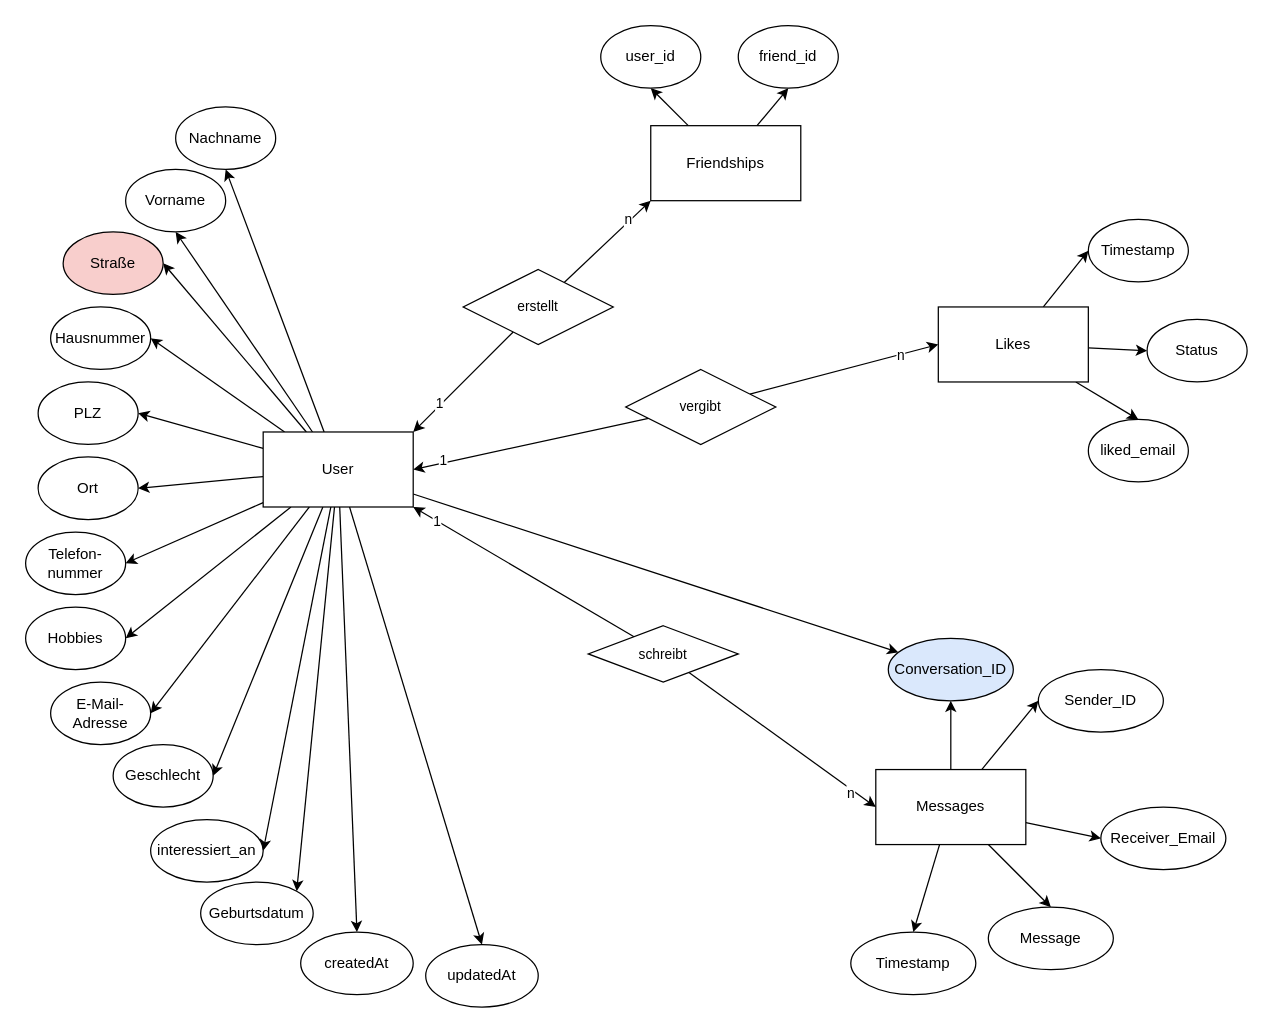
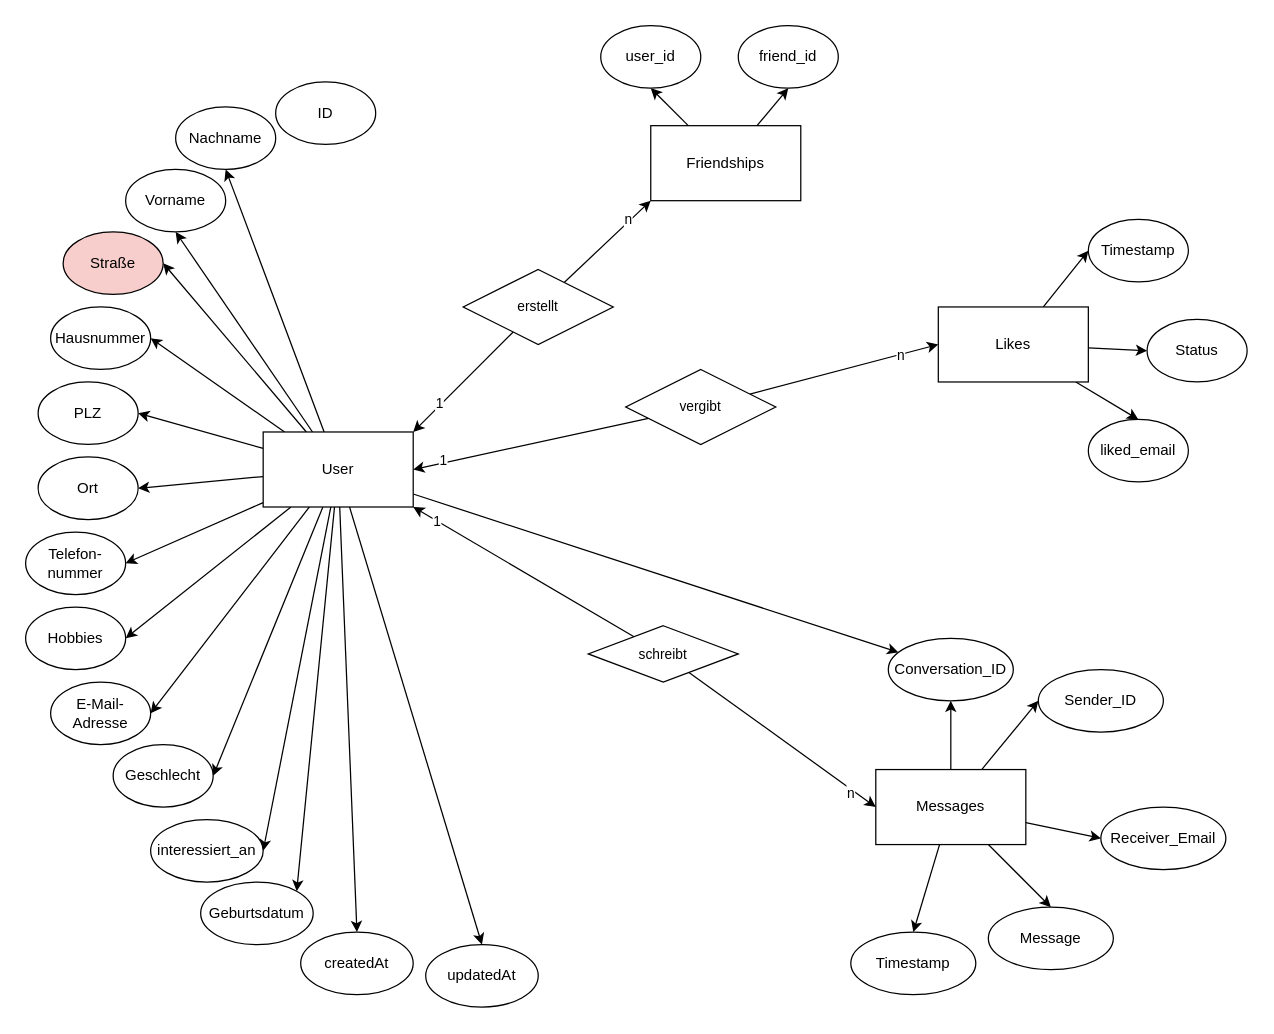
node "ID": added
node "Conversation_ID": fillcolor #dae8fc -> #ffffff
